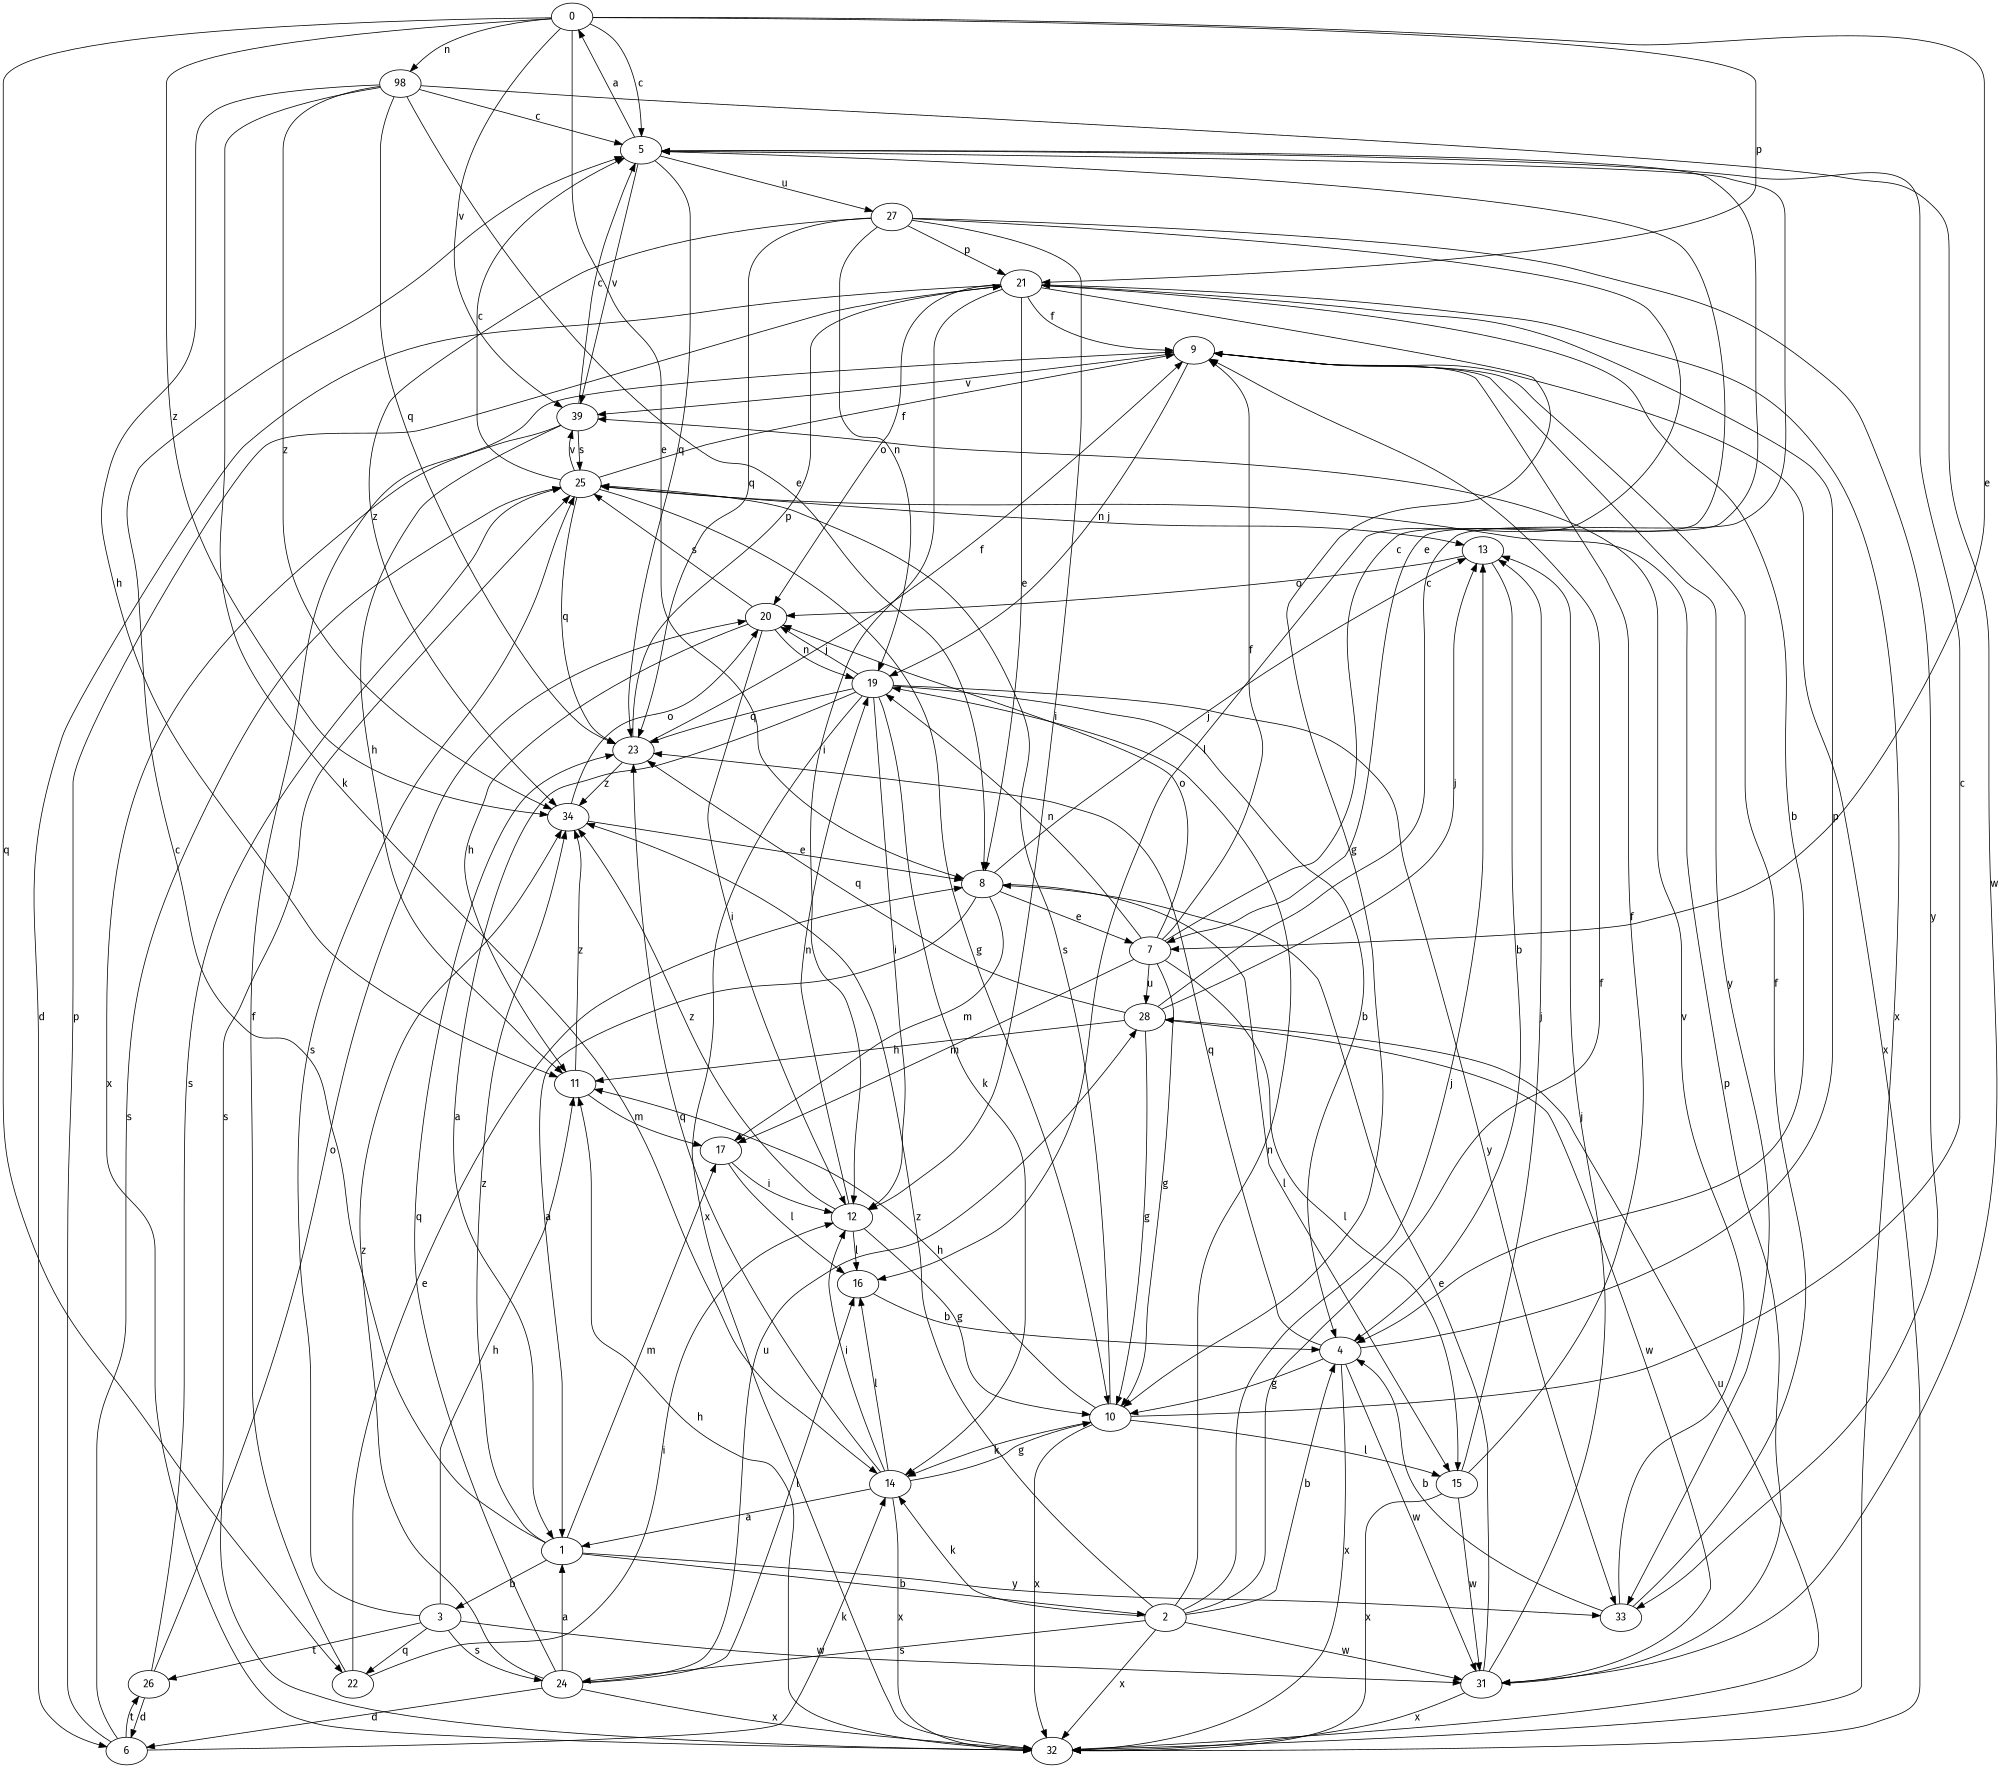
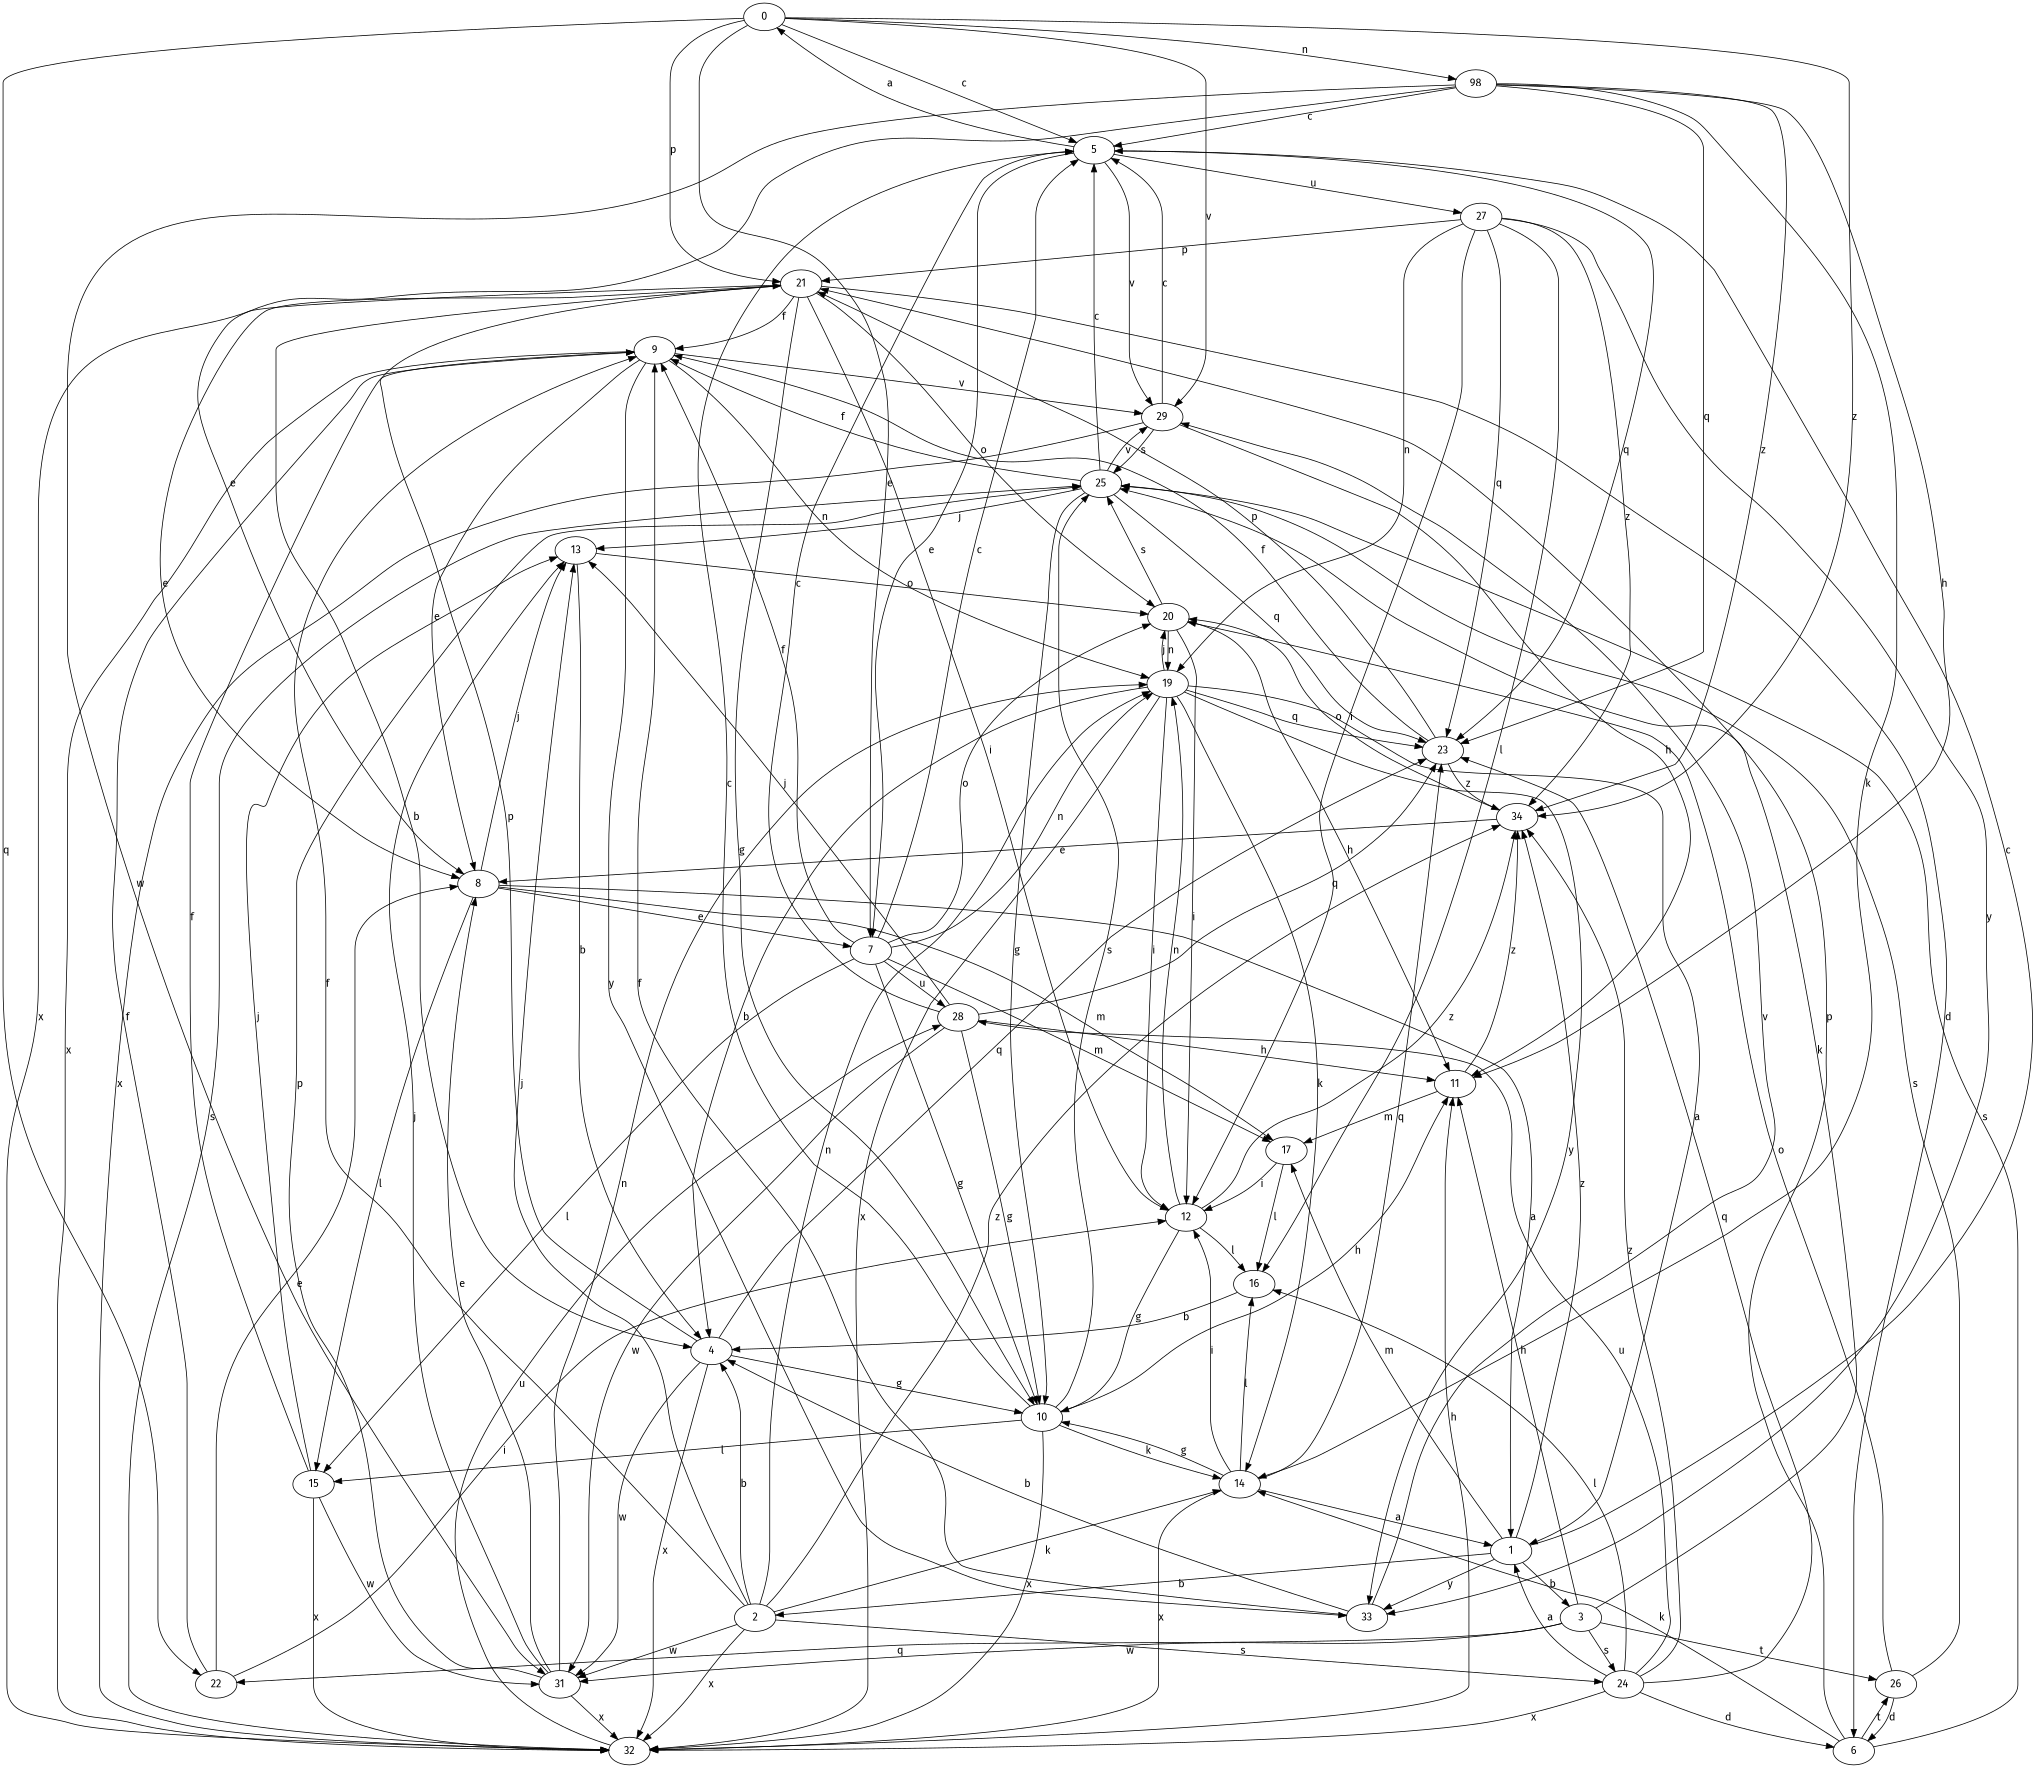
node "39": label "39" -> "29"
edge "0" -> "8": now "9" -> "8"
edge "31" -> "19": added, label "n"
edge "3" -> "25": label "s" -> "k"
